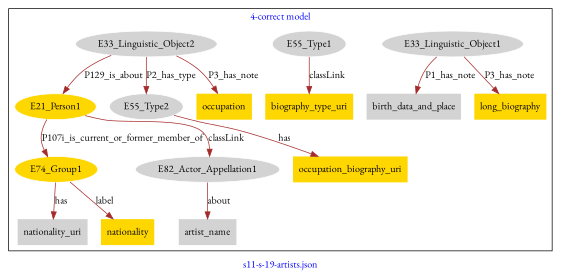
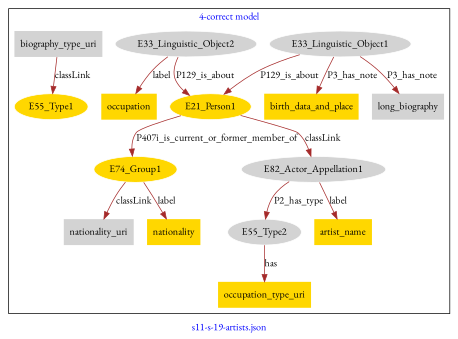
node "E55_Type1": fillcolor lightgray -> gold
edge "E33_Linguistic_Object1" -> "E21_Person1": added, label "P129_is_about"
edge "E33_Linguistic_Object2" -> "E55_Type2": now "E82_Actor_Appellation1" -> "E55_Type2"
edge "E55_Type1" -> "biography_type_uri": reversed
edge "E33_Linguistic_Object2" -> "occupation": label "P3_has_note" -> "label"
edge "E33_Linguistic_Object1" -> "birth_data_and_place": label "P1_has_note" -> "P3_has_note"
node "biography_type_uri": fillcolor gold -> lightgray
node "birth_data_and_place": fillcolor lightgray -> gold
node "long_biography": fillcolor gold -> lightgray
edge "E21_Person1" -> "E74_Group1": label "P107i_is_current_or_former_member_of" -> "P407i_is_current_or_former_member_of"
node "occupation_biography_uri": label "occupation_biography_uri" -> "occupation_type_uri"
edge "E74_Group1" -> "nationality_uri": label "has" -> "classLink"
edge "E82_Actor_Appellation1" -> "artist_name": label "about" -> "label"
node "artist_name": fillcolor lightgray -> gold
